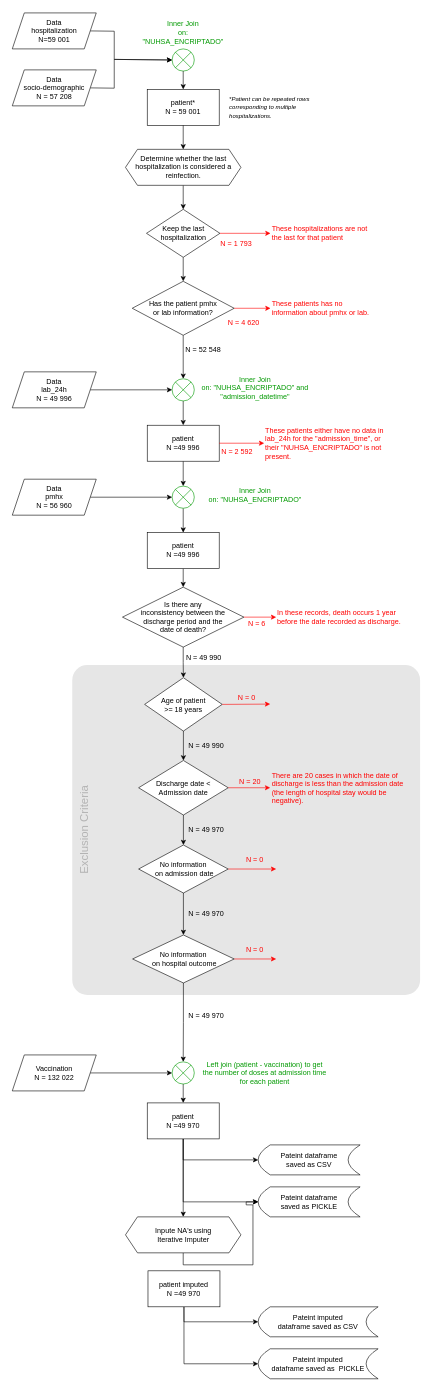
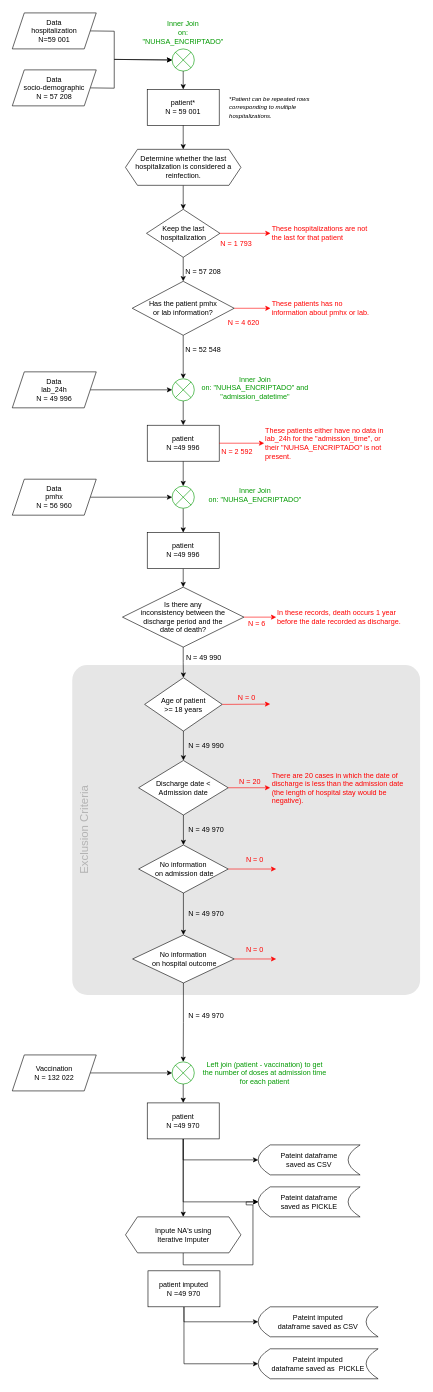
node "N = 57 208": added
